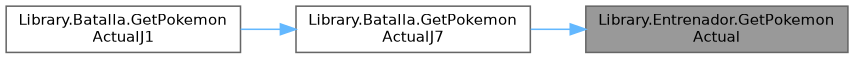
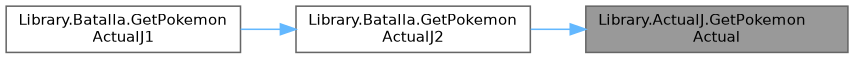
node "Library.Batalla.GetPokemon ActualJ7": label "Library.Batalla.GetPokemon ActualJ7" -> "Library.Batalla.GetPokemon ActualJ2"
node "Library.Entrenador.GetPokemon Actual": label "Library.Entrenador.GetPokemon Actual" -> "Library.ActualJ.GetPokemon Actual"
